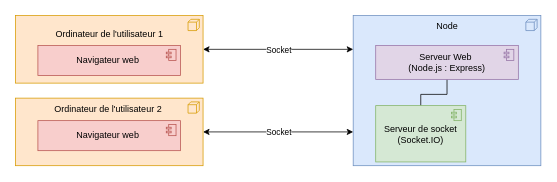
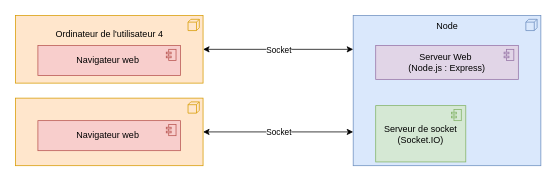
node "Ordinateur de l'utilisateur 1": label "Ordinateur de l'utilisateur 1" -> "Ordinateur de l'utilisateur 4"
edge "Serveur Web (Node.js : Express)" -- "Serveur de socket (Socket.IO)": removed
node "Ordinateur de l'utilisateur 2": removed
